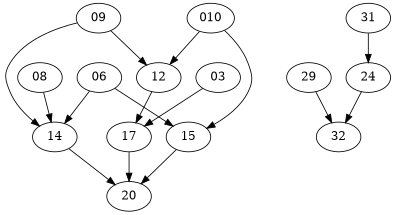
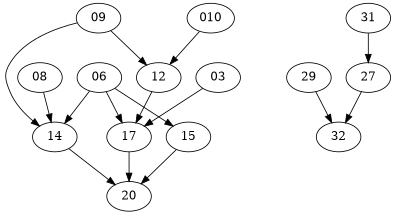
node "24": label "24" -> "27"
edge "010" -> "15": removed
edge "06" -> "17": added
